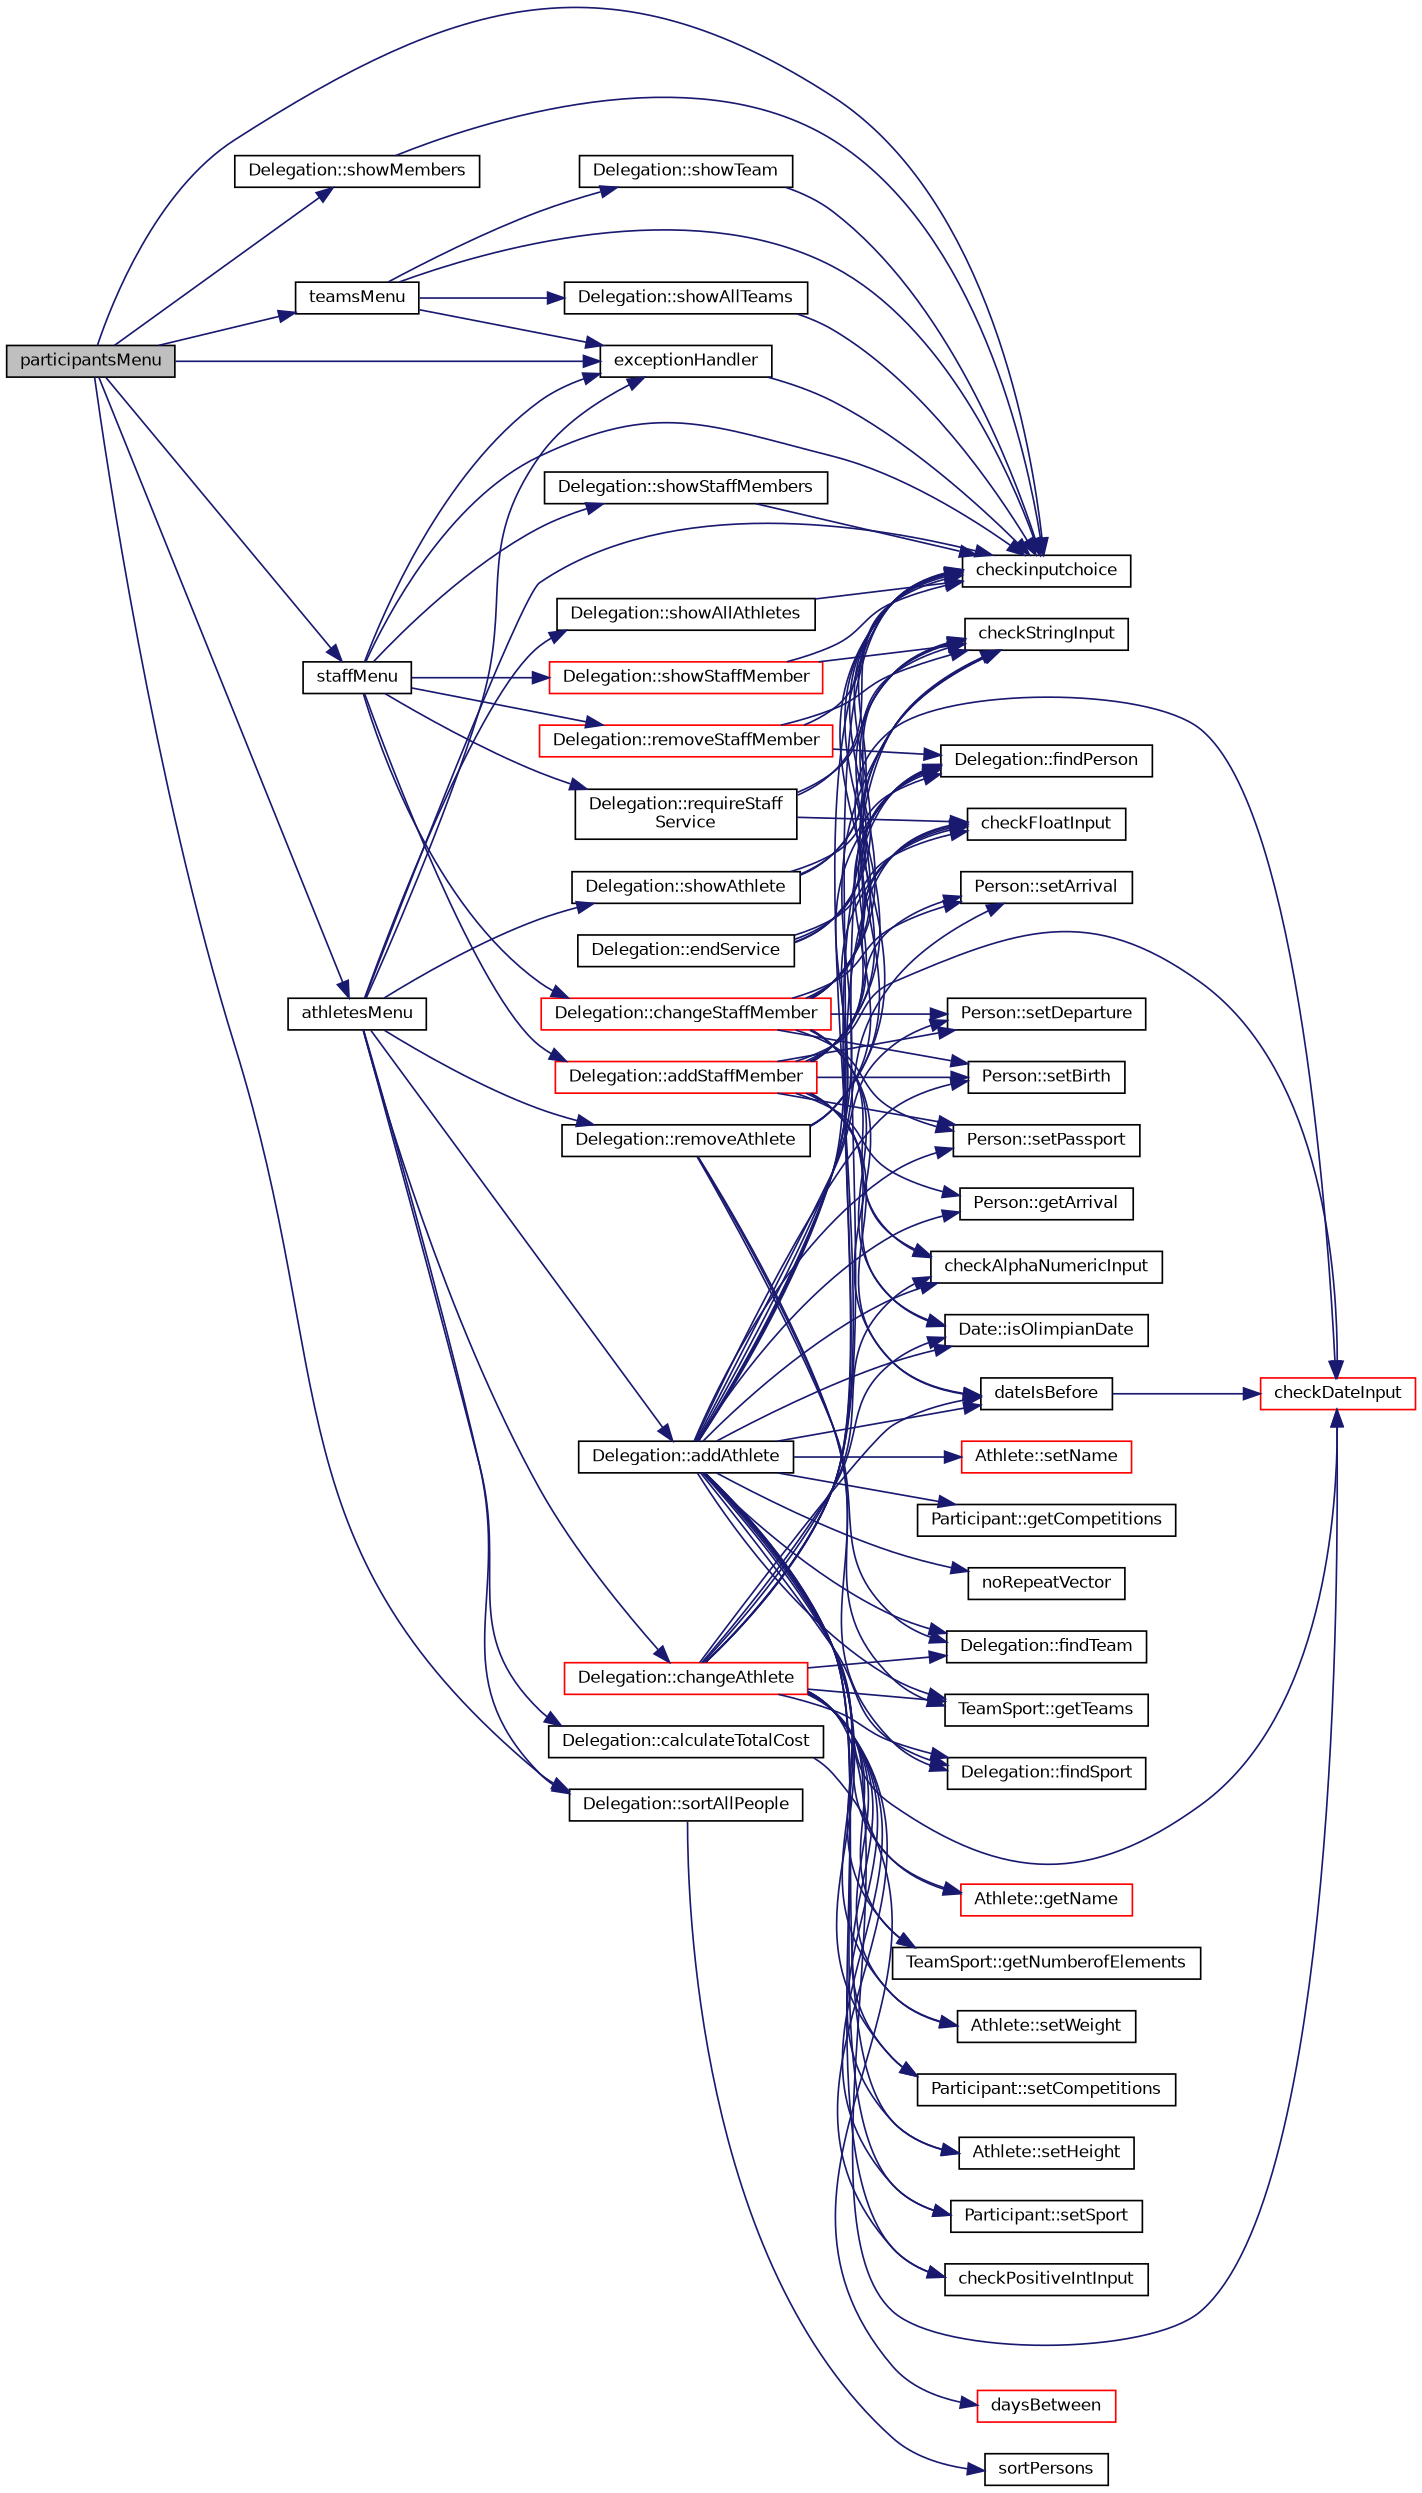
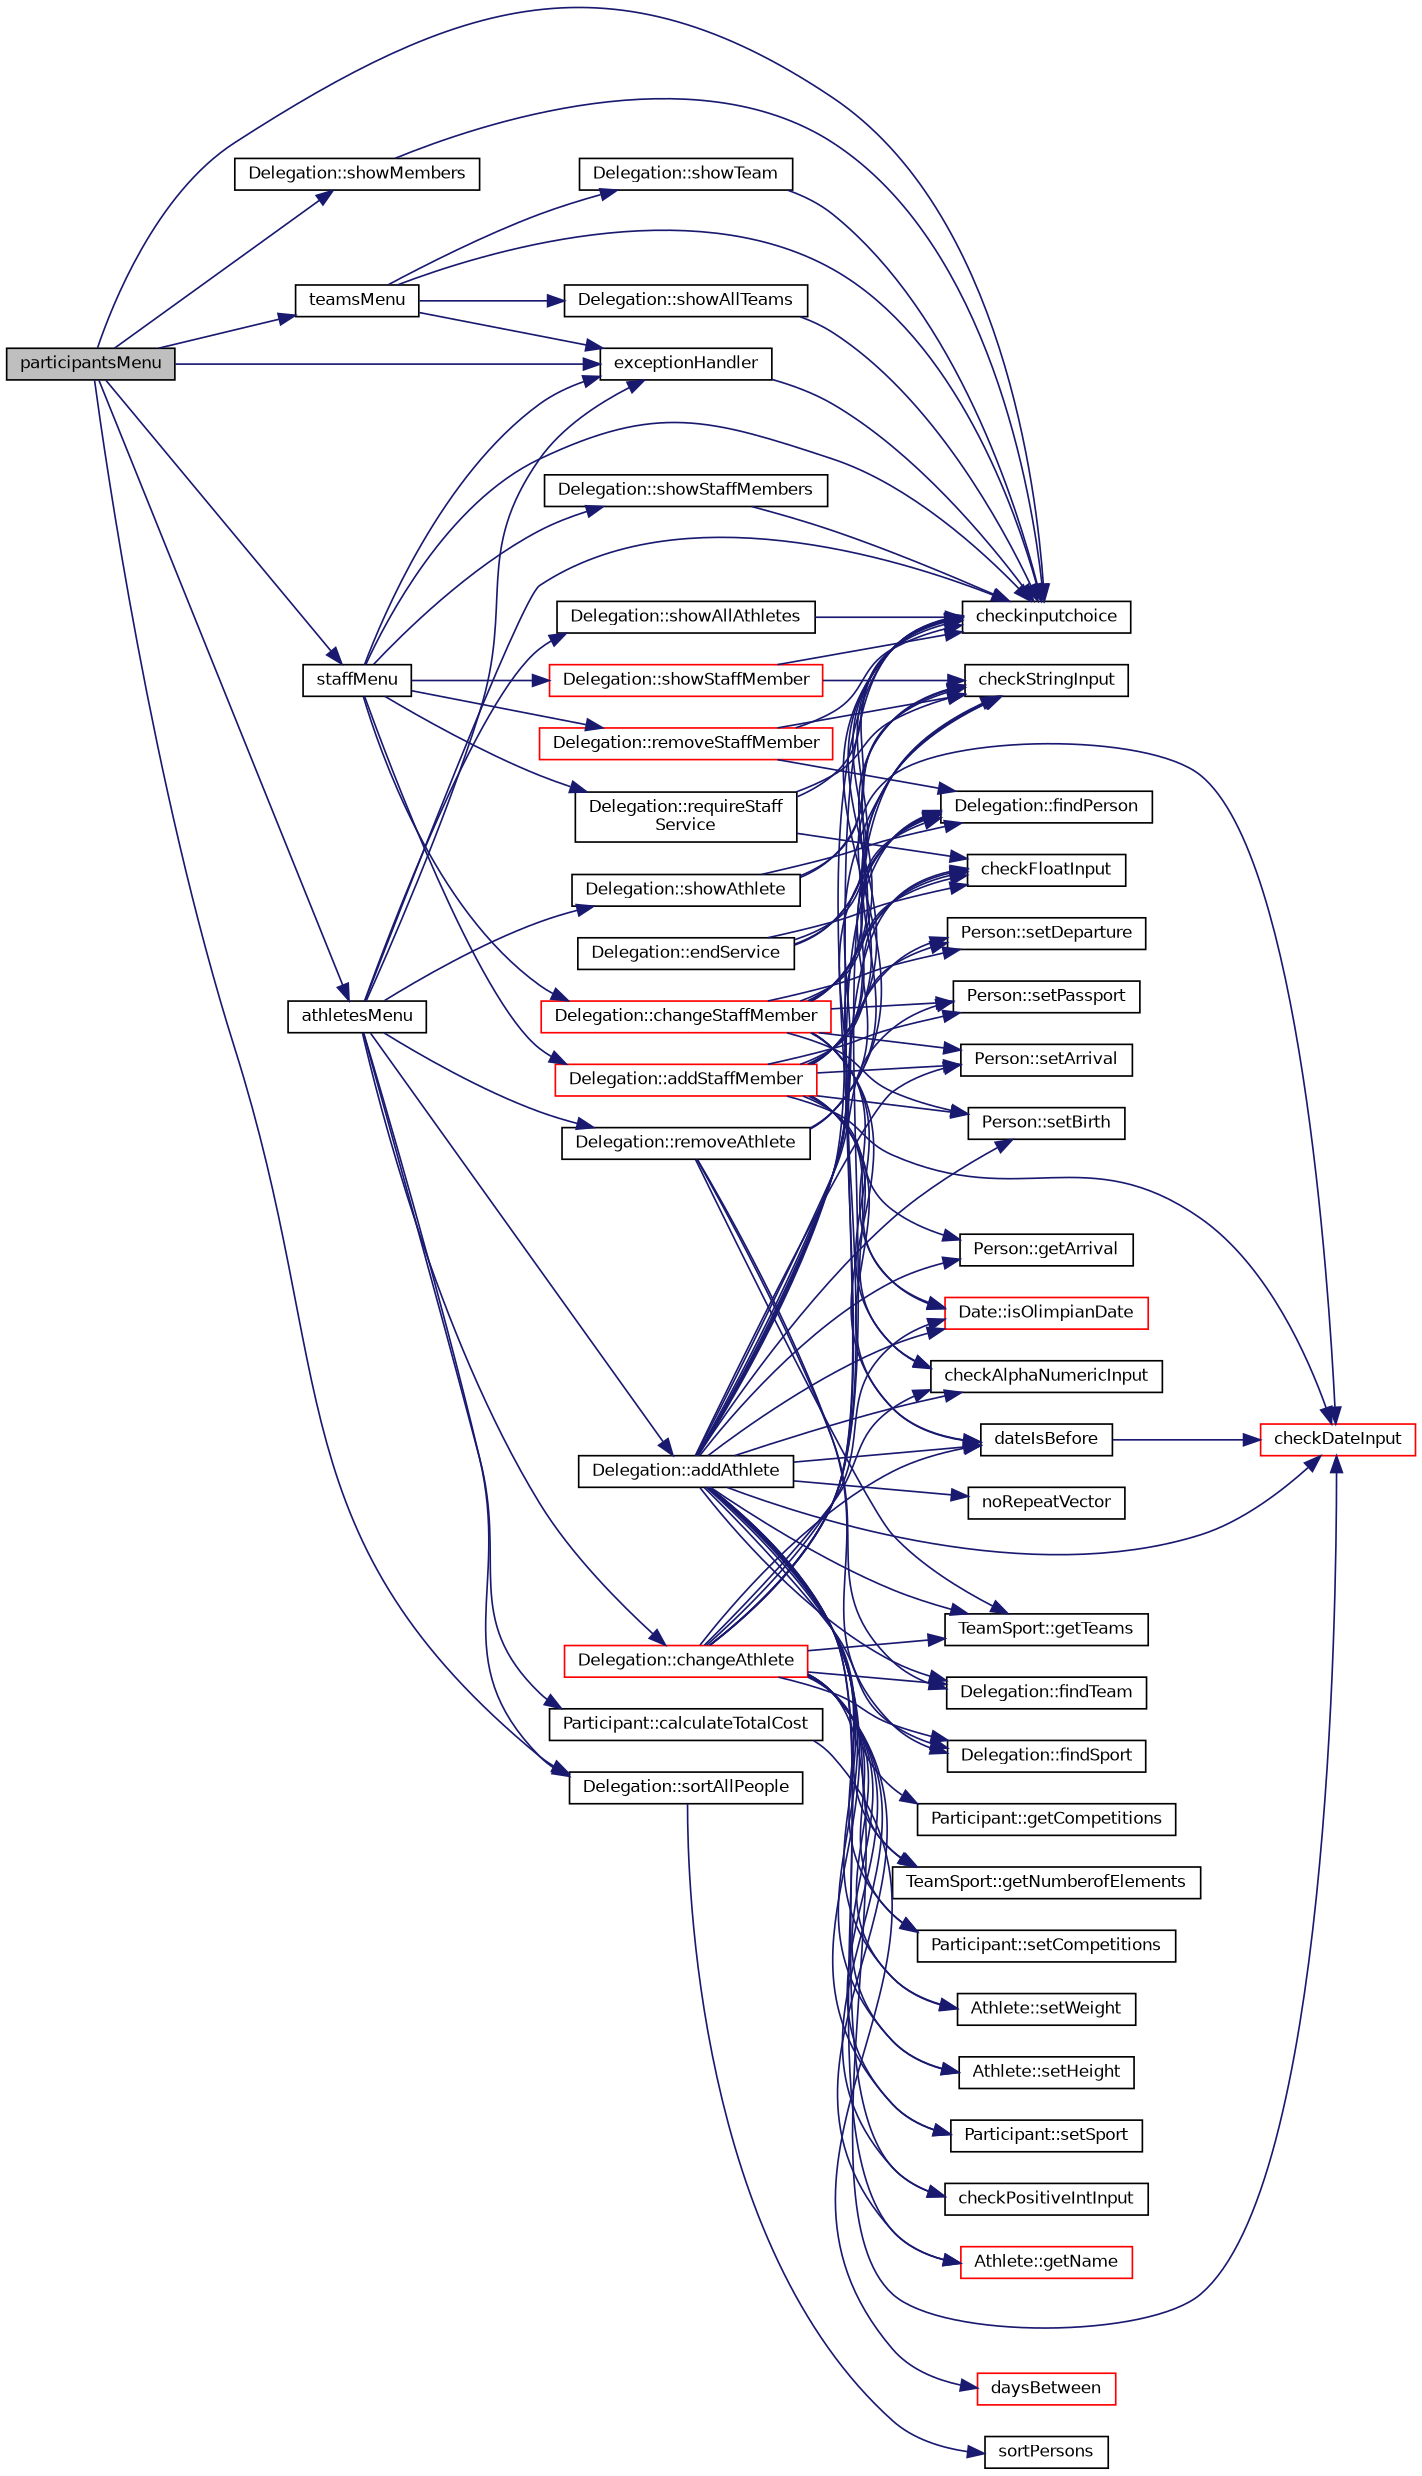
node "Date::isOlimpianDate": color black -> red
node "Athlete::setName": removed
node "Delegation::calculateTotalCost": label "Delegation::calculateTotalCost" -> "Participant::calculateTotalCost"
